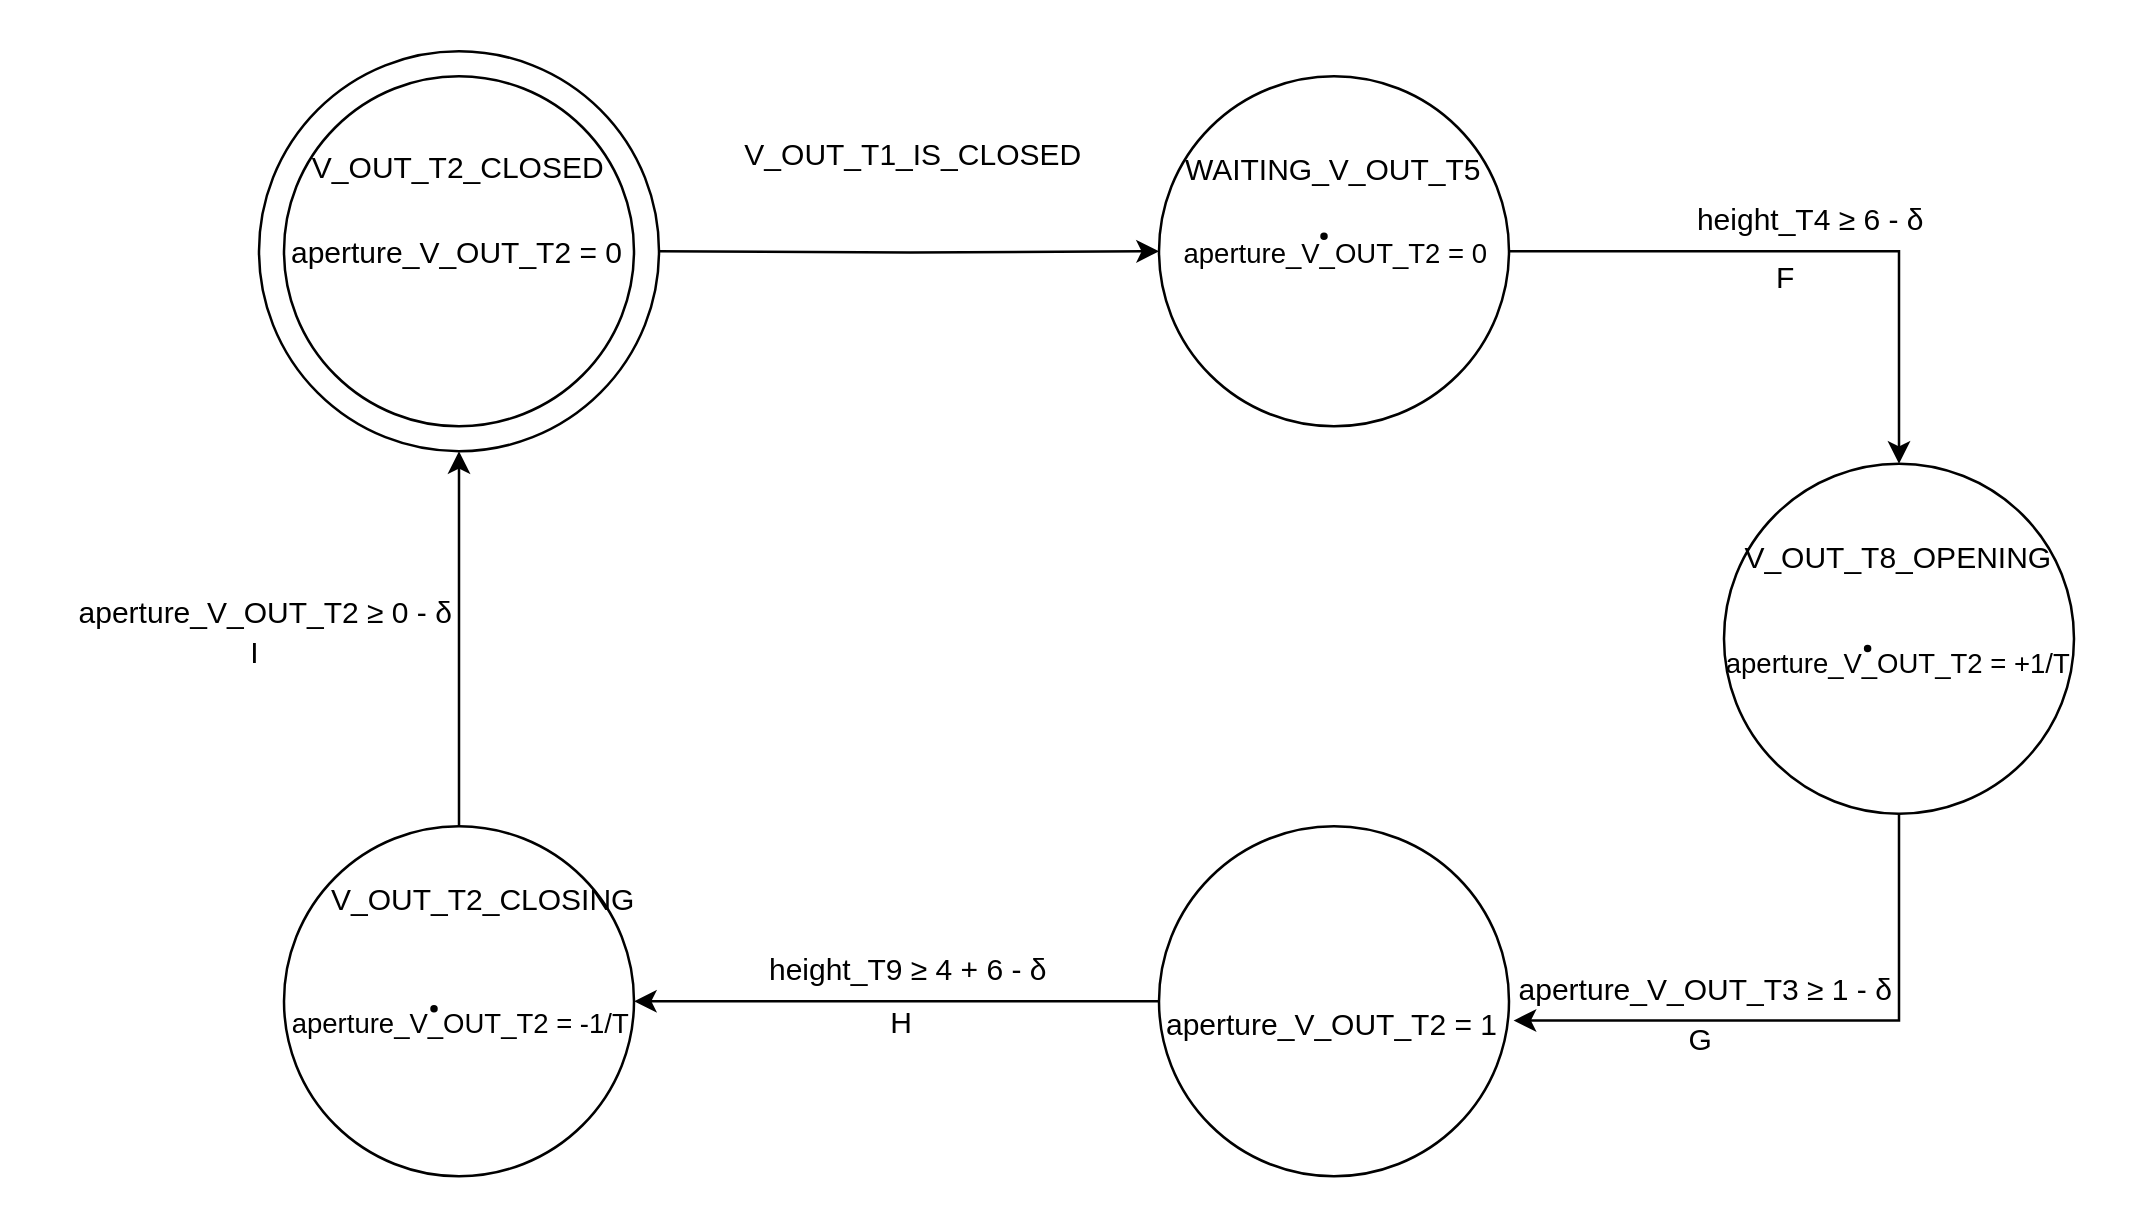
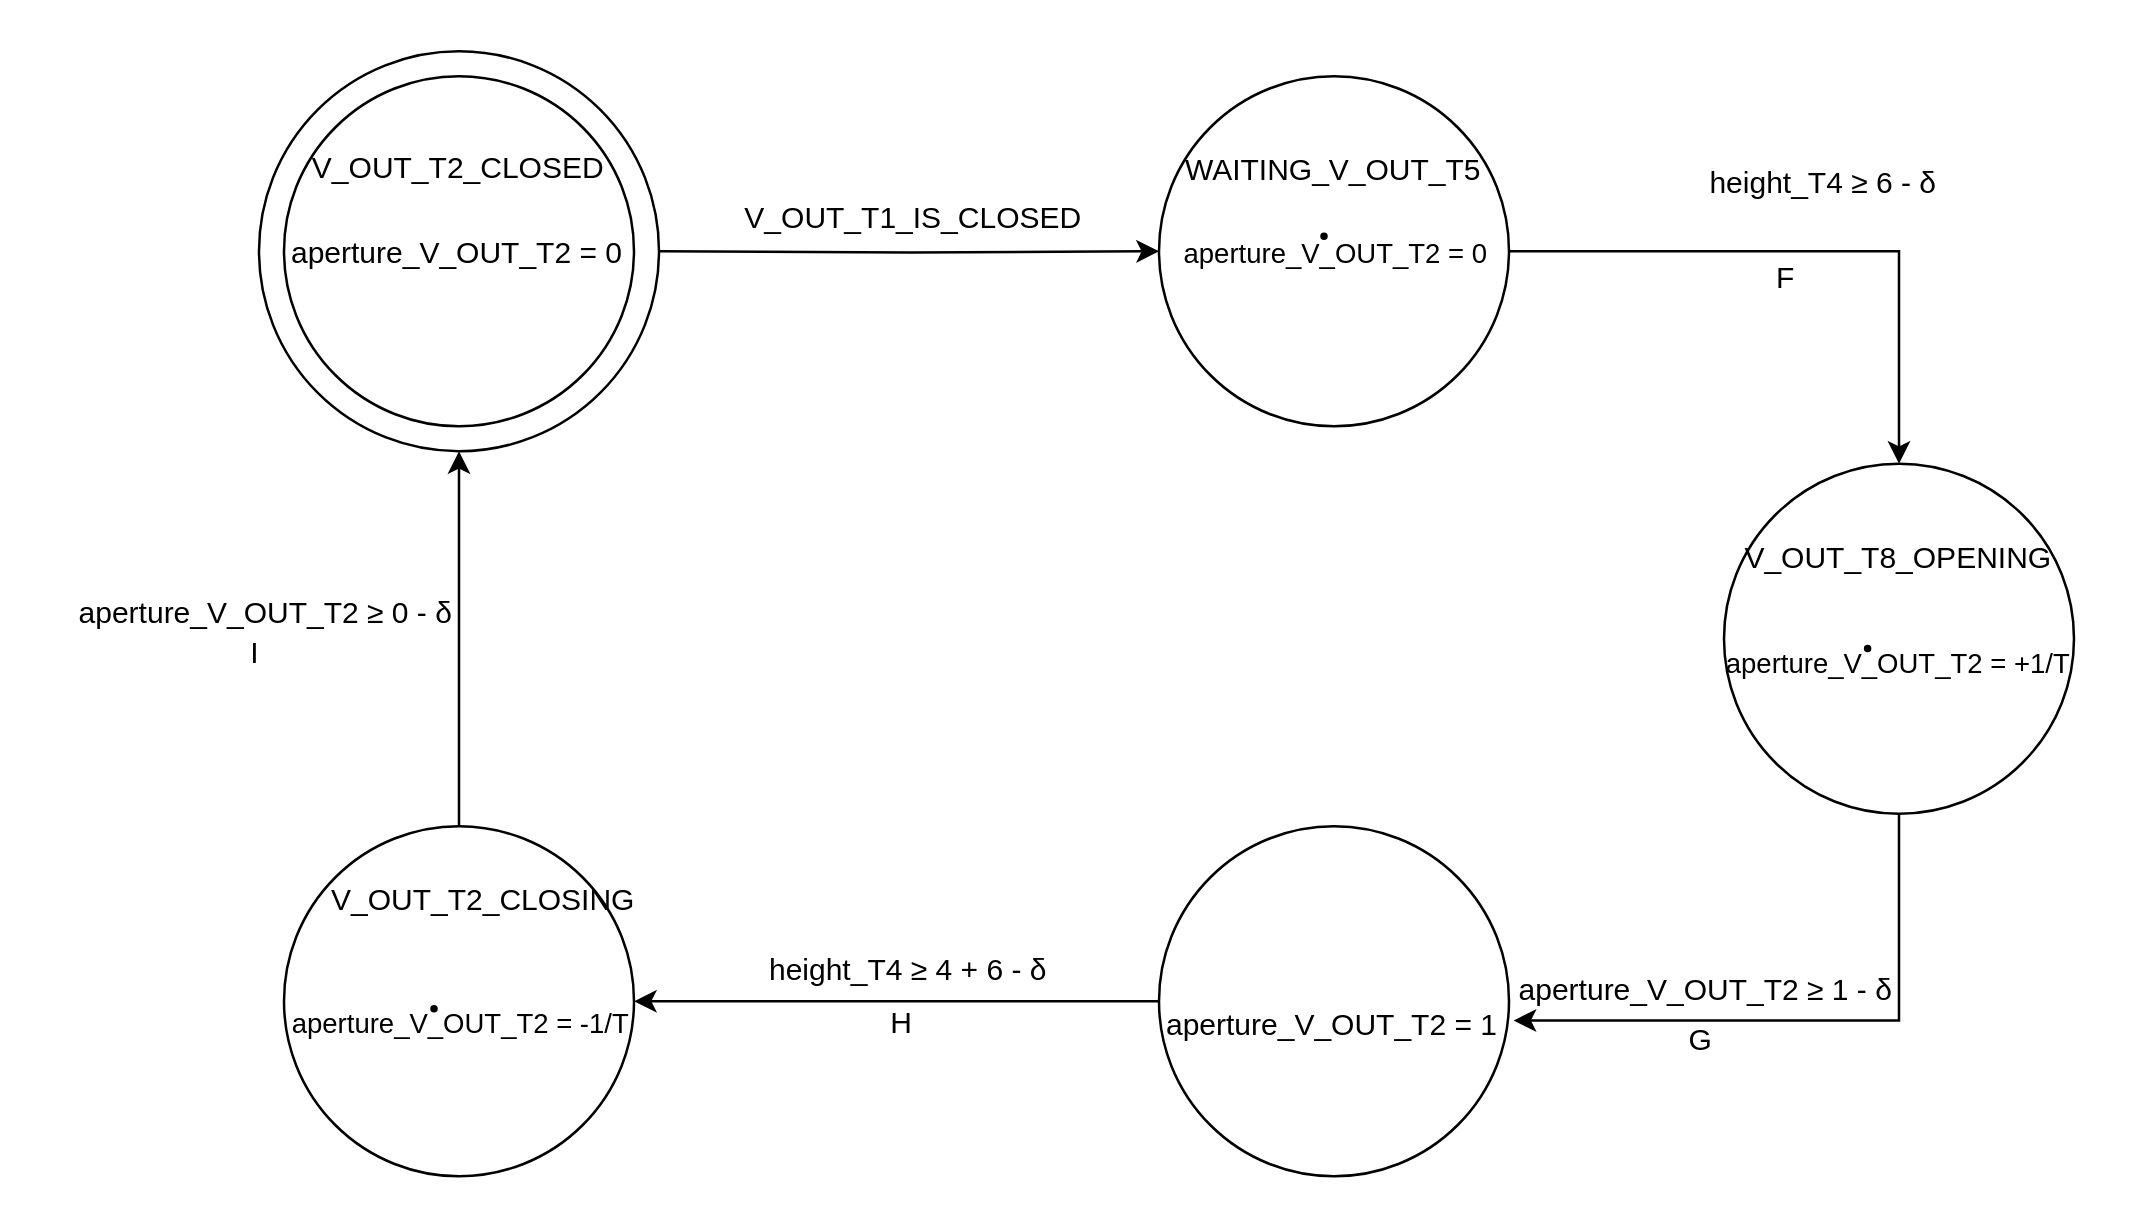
node "V_OUT_T1_IS_CLOSED": moved (913, 156) -> (913, 219)
node "height_T4 ≥ 6 - δ": moved (1811, 221) -> (1824, 184)
node "height_T9 ≥ 4 + 6 - δ": label "height_T9 ≥ 4 + 6 - δ" -> "height_T4 ≥ 4 + 6 - δ"
node "aperture_V_OUT_T3 ≥ 1 - δ": label "aperture_V_OUT_T3 ≥ 1 - δ" -> "aperture_V_OUT_T2 ≥ 1 - δ"
